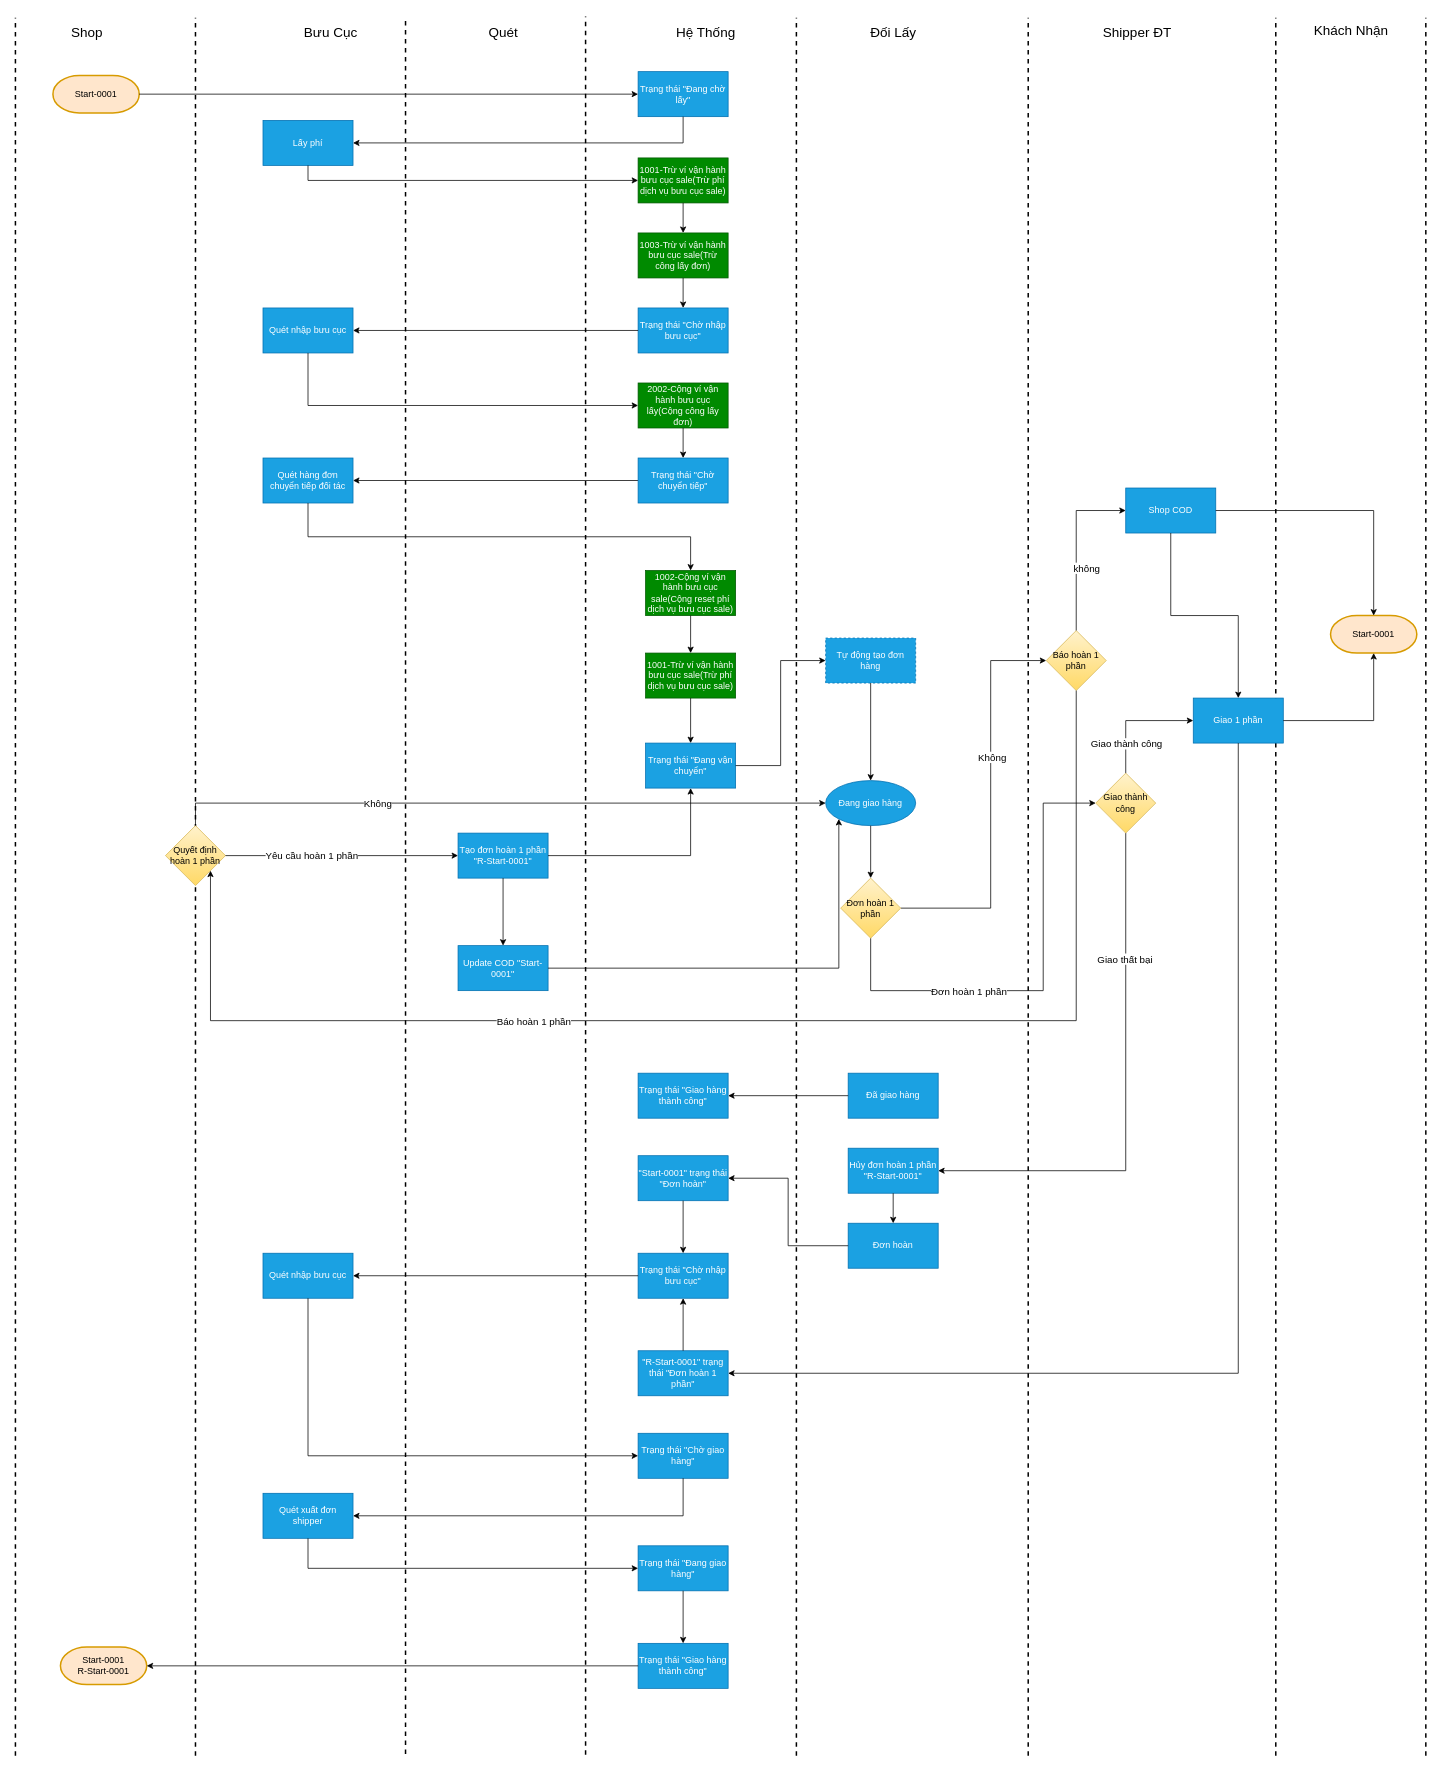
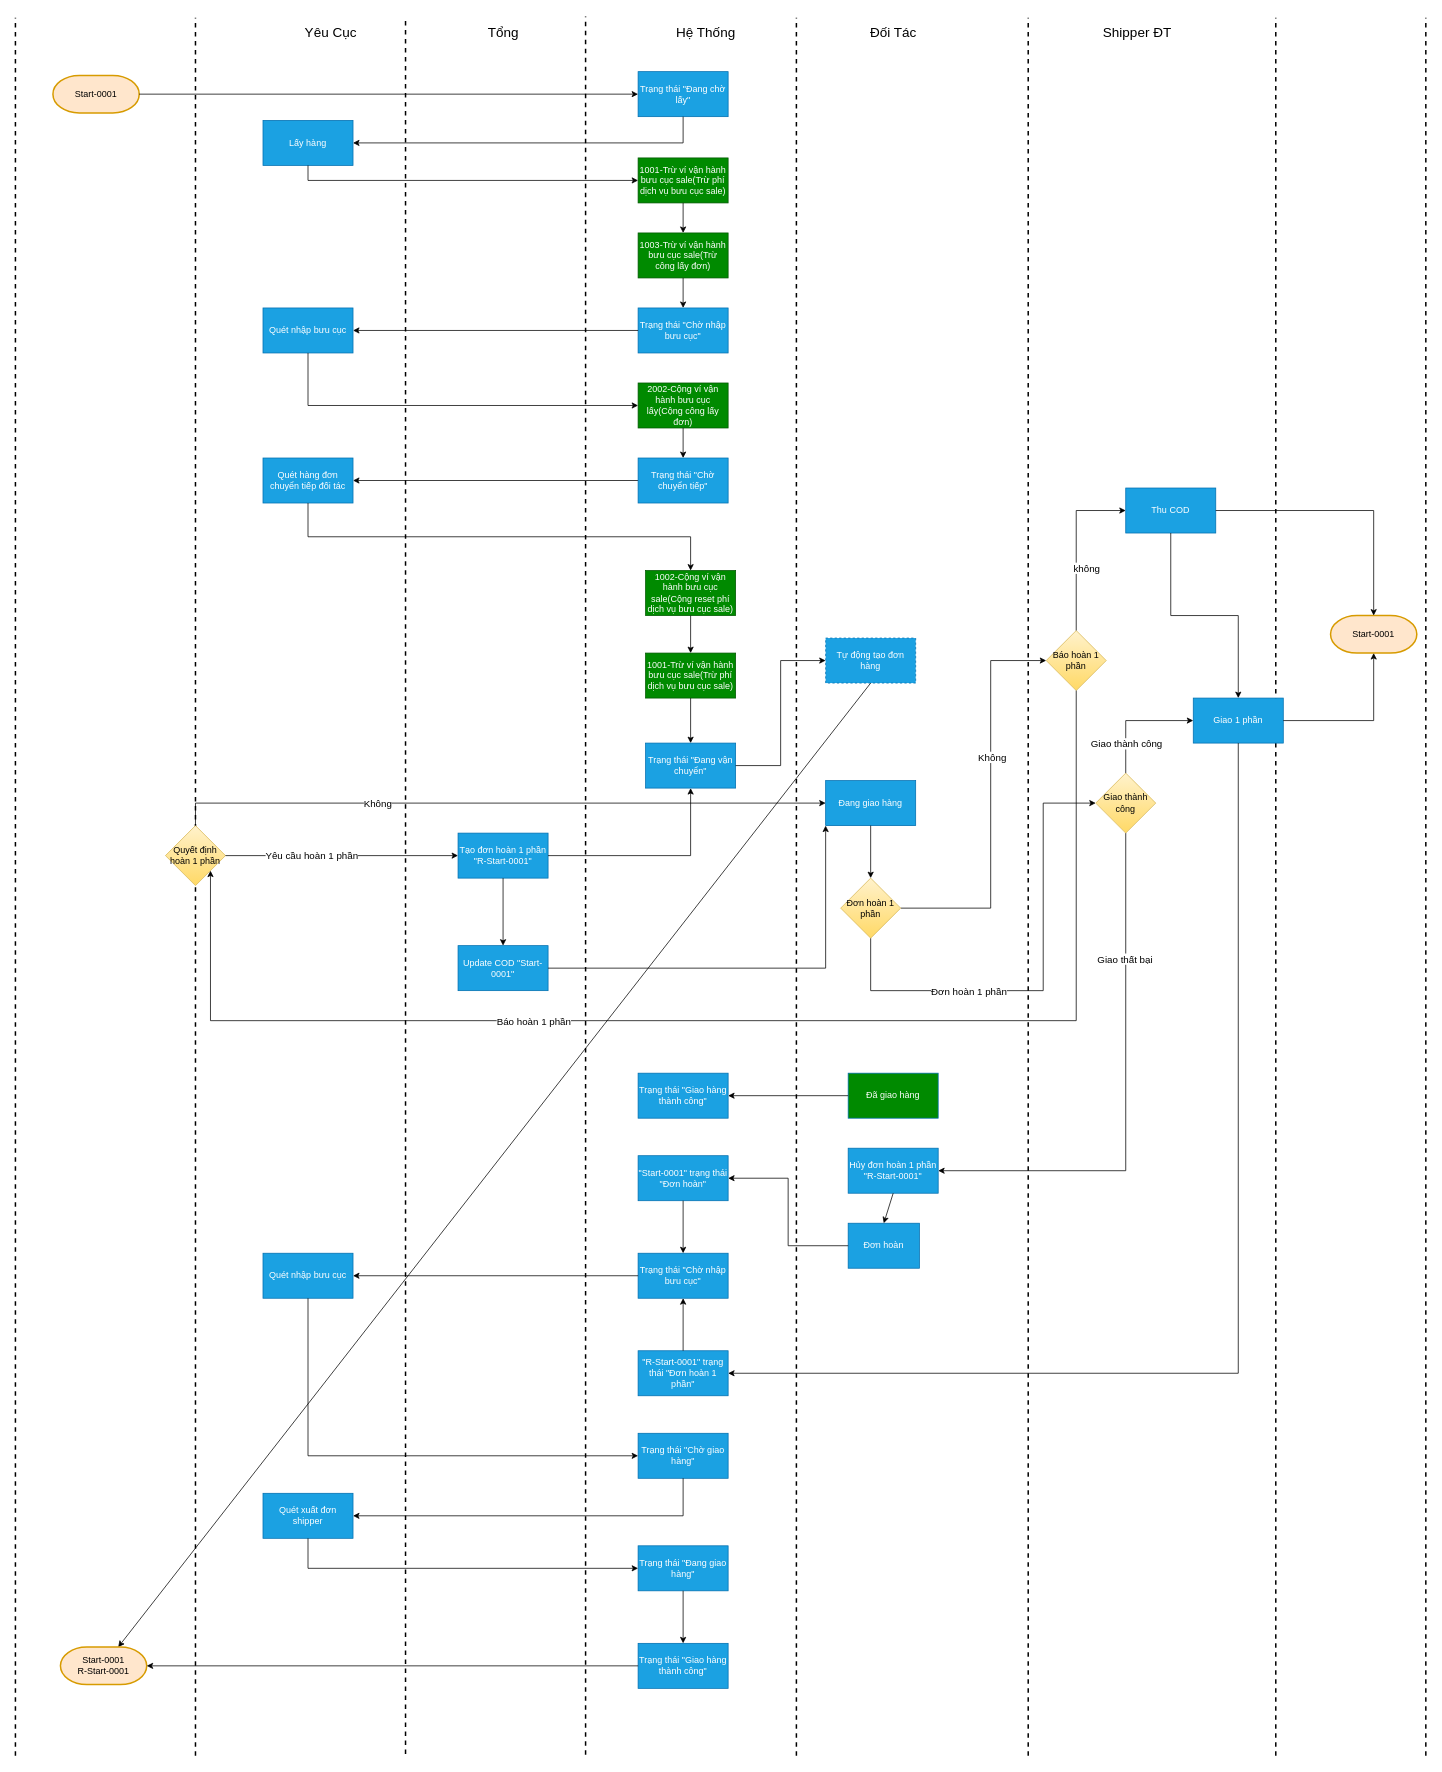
node "Khách Nhận": removed
node "Shop": removed
node "Bưu Cục": label "Bưu Cục" -> "Yêu Cục"
node "Quét": label "Quét" -> "Tổng"
node "Đối Lấy": label "Đối Lấy" -> "Đối Tác"
node "Lấy phí": label "Lấy phí" -> "Lấy hàng"
node "Shop COD": label "Shop COD" -> "Thu COD"
edge "Tự động tạo đơn hàng" -> "Đang giao hàng": now "Tự động tạo đơn hàng" -> "Start-0001 R-Start-0001"
node "Đang giao hàng": shape ellipse -> rectangle
node "Đã giao hàng": fillcolor #1ba1e2 -> #008a00
node "Đơn hoàn": size 90x45 -> 71x45
